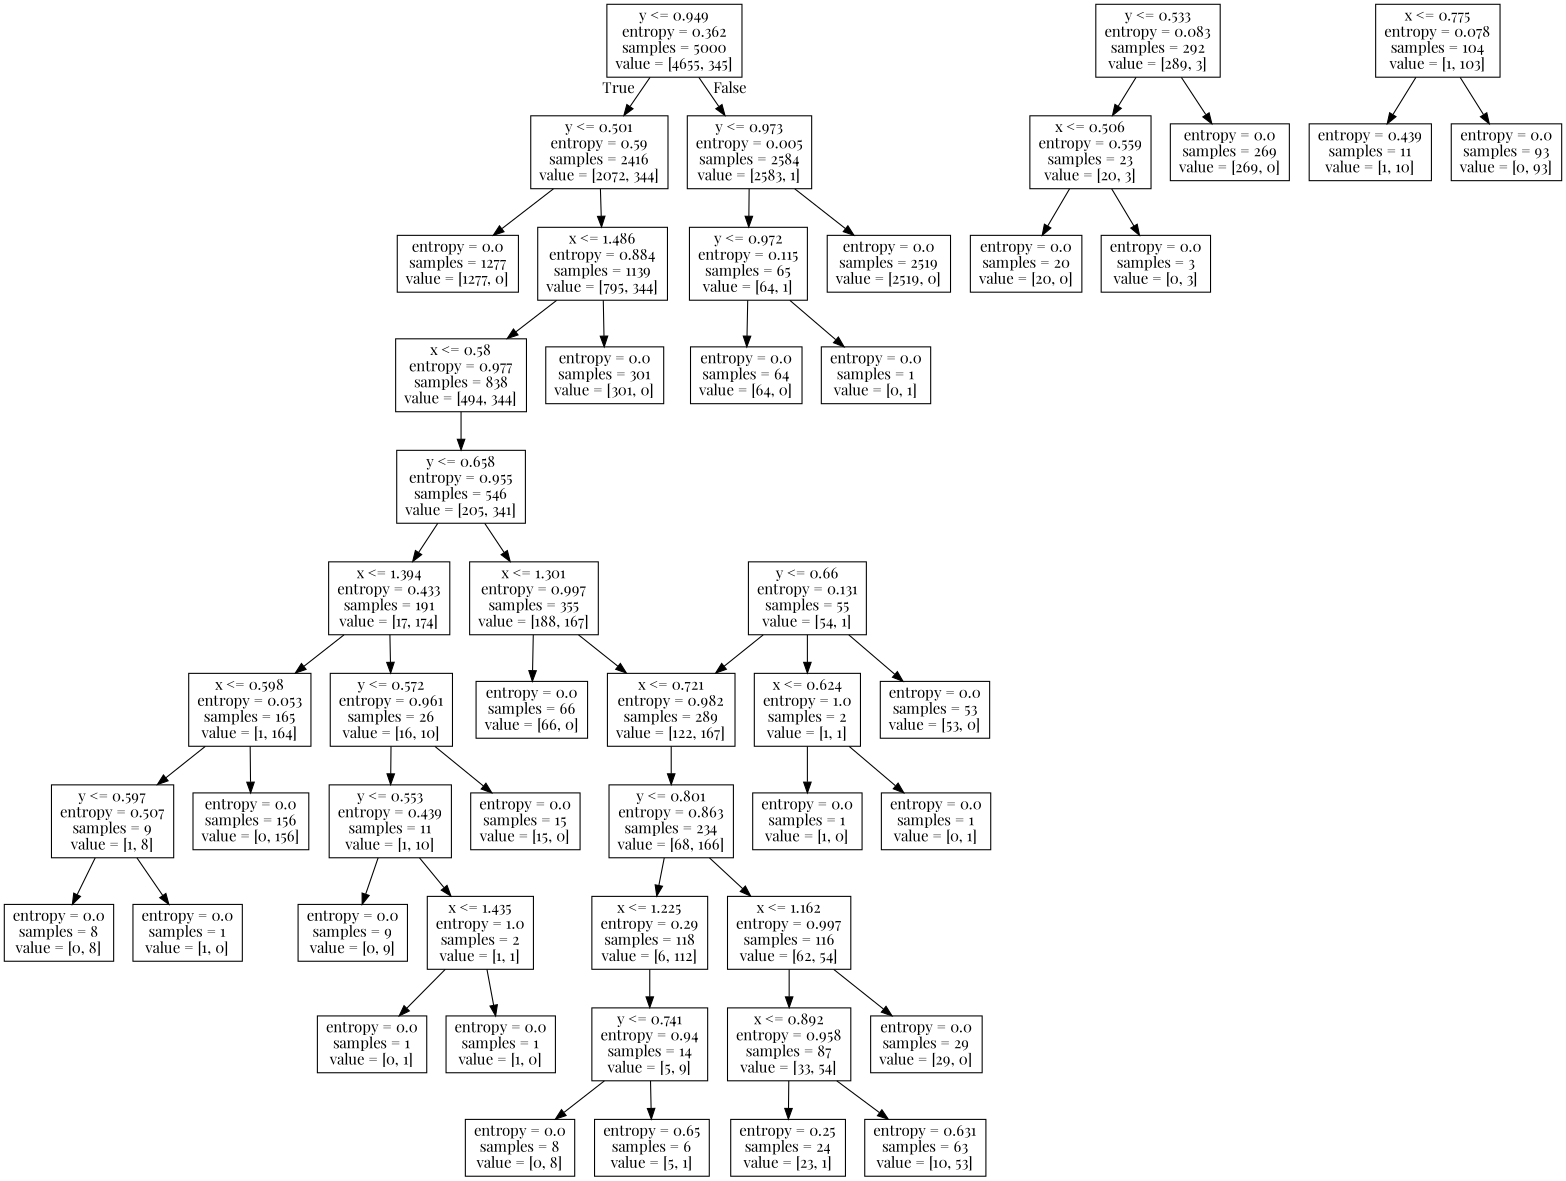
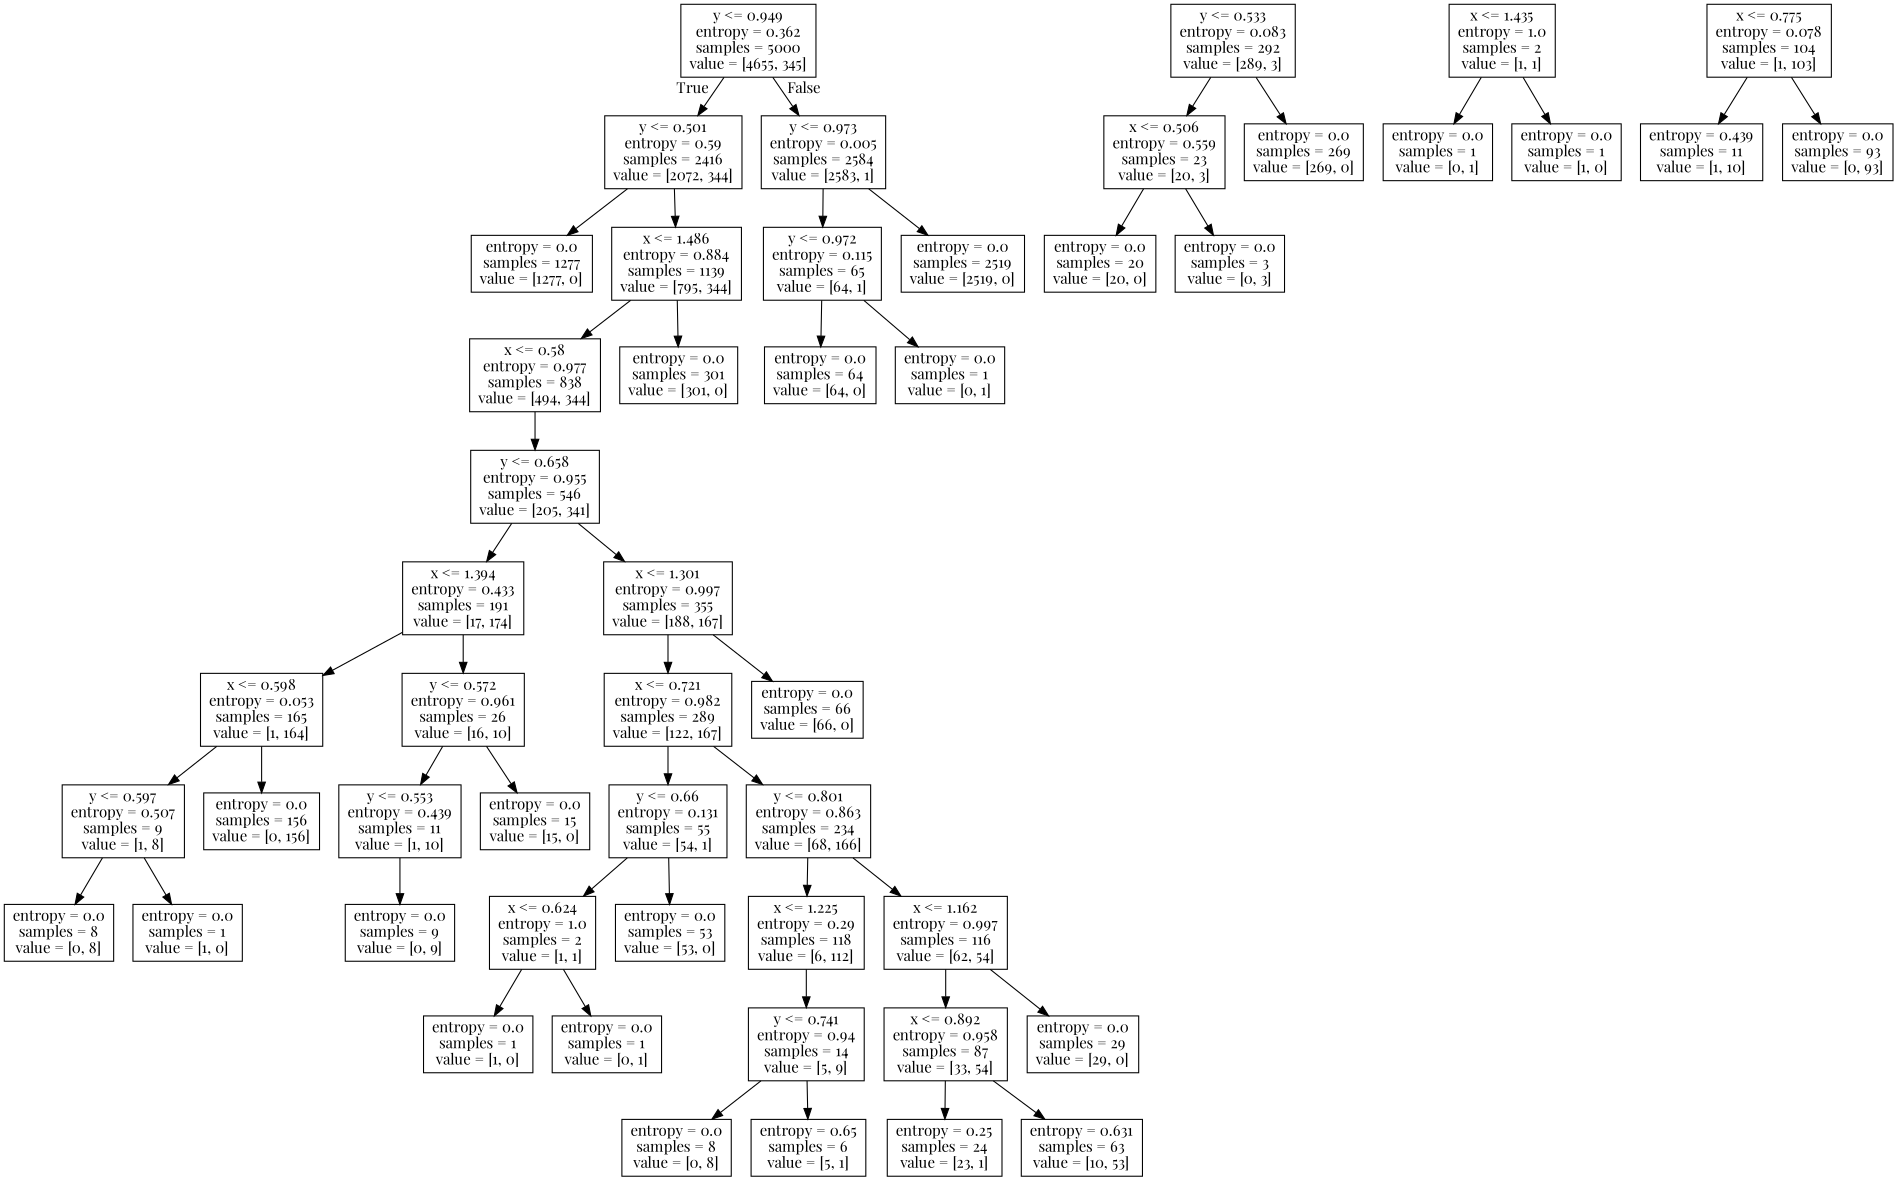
edge "y <= 0.66 entropy = 0.131 samples = 55 value = [54, 1]" -> "x <= 0.721 entropy = 0.982 samples = 289 value = [122, 167]": reversed
edge "y <= 0.553 entropy = 0.439 samples = 11 value = [1, 10]" -> "x <= 1.435 entropy = 1.0 samples = 2 value = [1, 1]": removed
